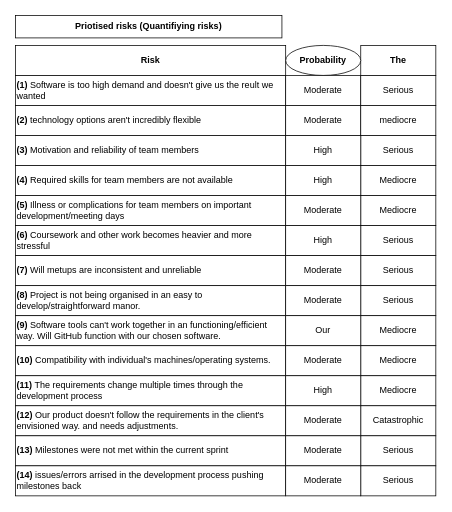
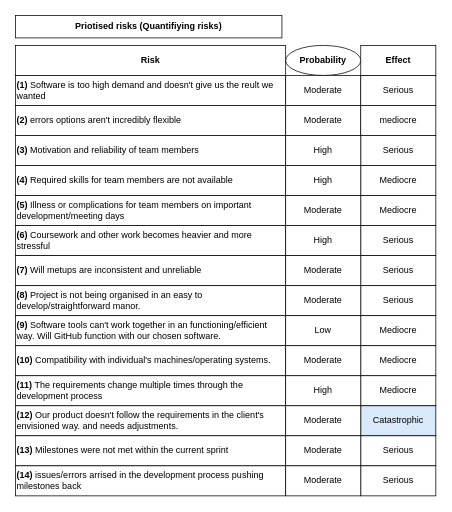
node "The": label "The" -> "Effect"
node "(2) technology options aren't incredibly flexible": label "(2) technology options aren't incredibly flexible" -> "(2) errors options aren't incredibly flexible"
node "Our": label "Our" -> "Low"
node "Catastrophic": fillcolor #ffffff -> #dae8fc
